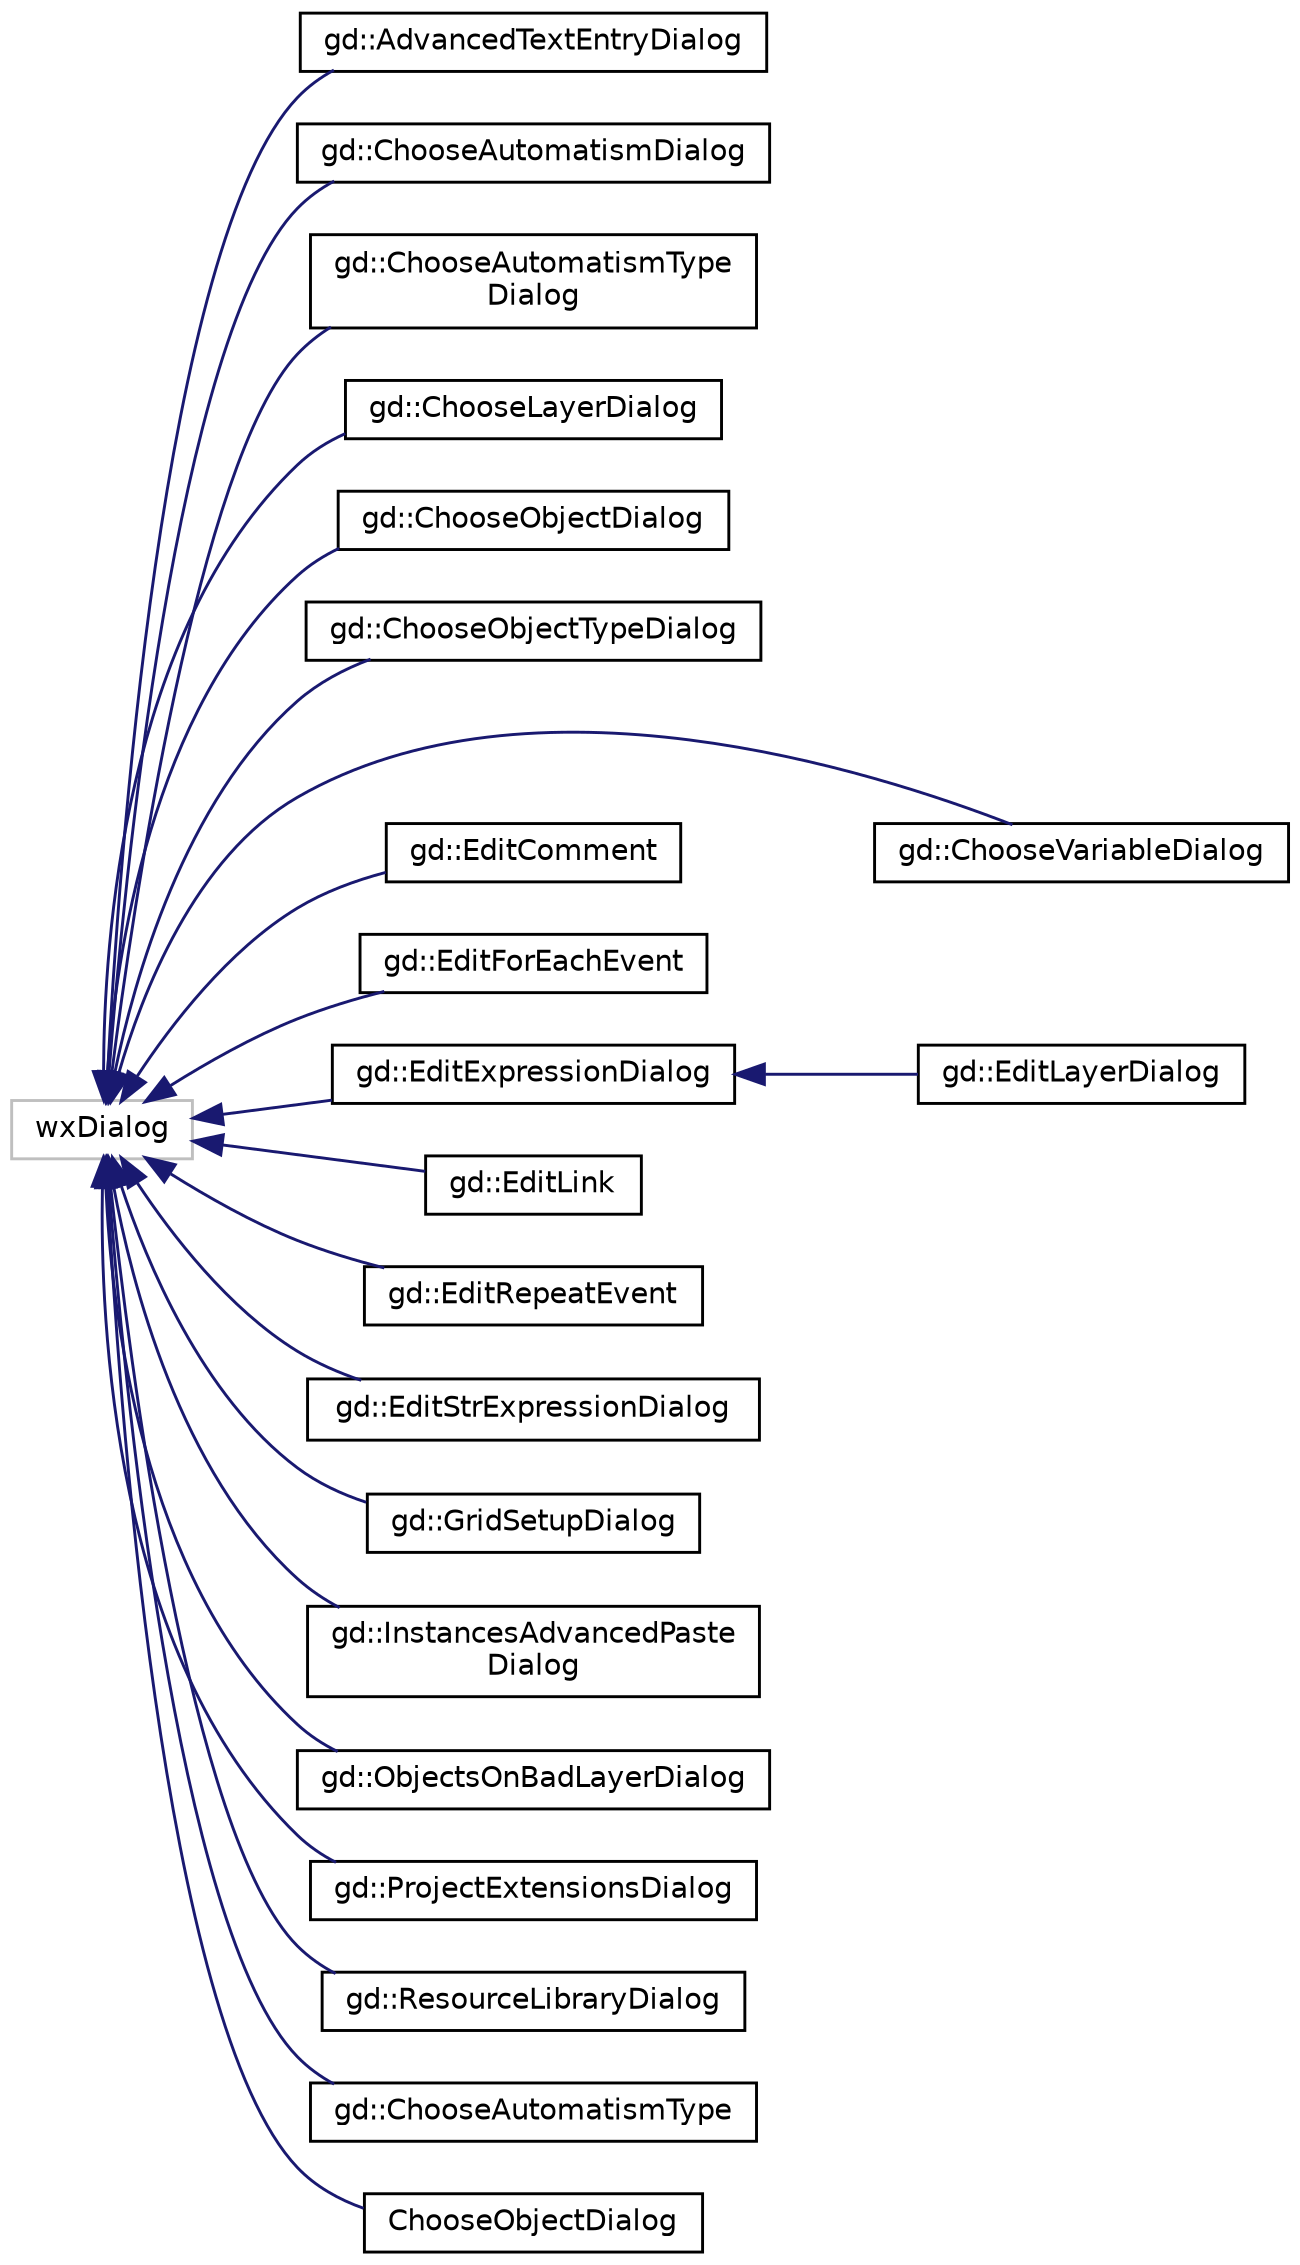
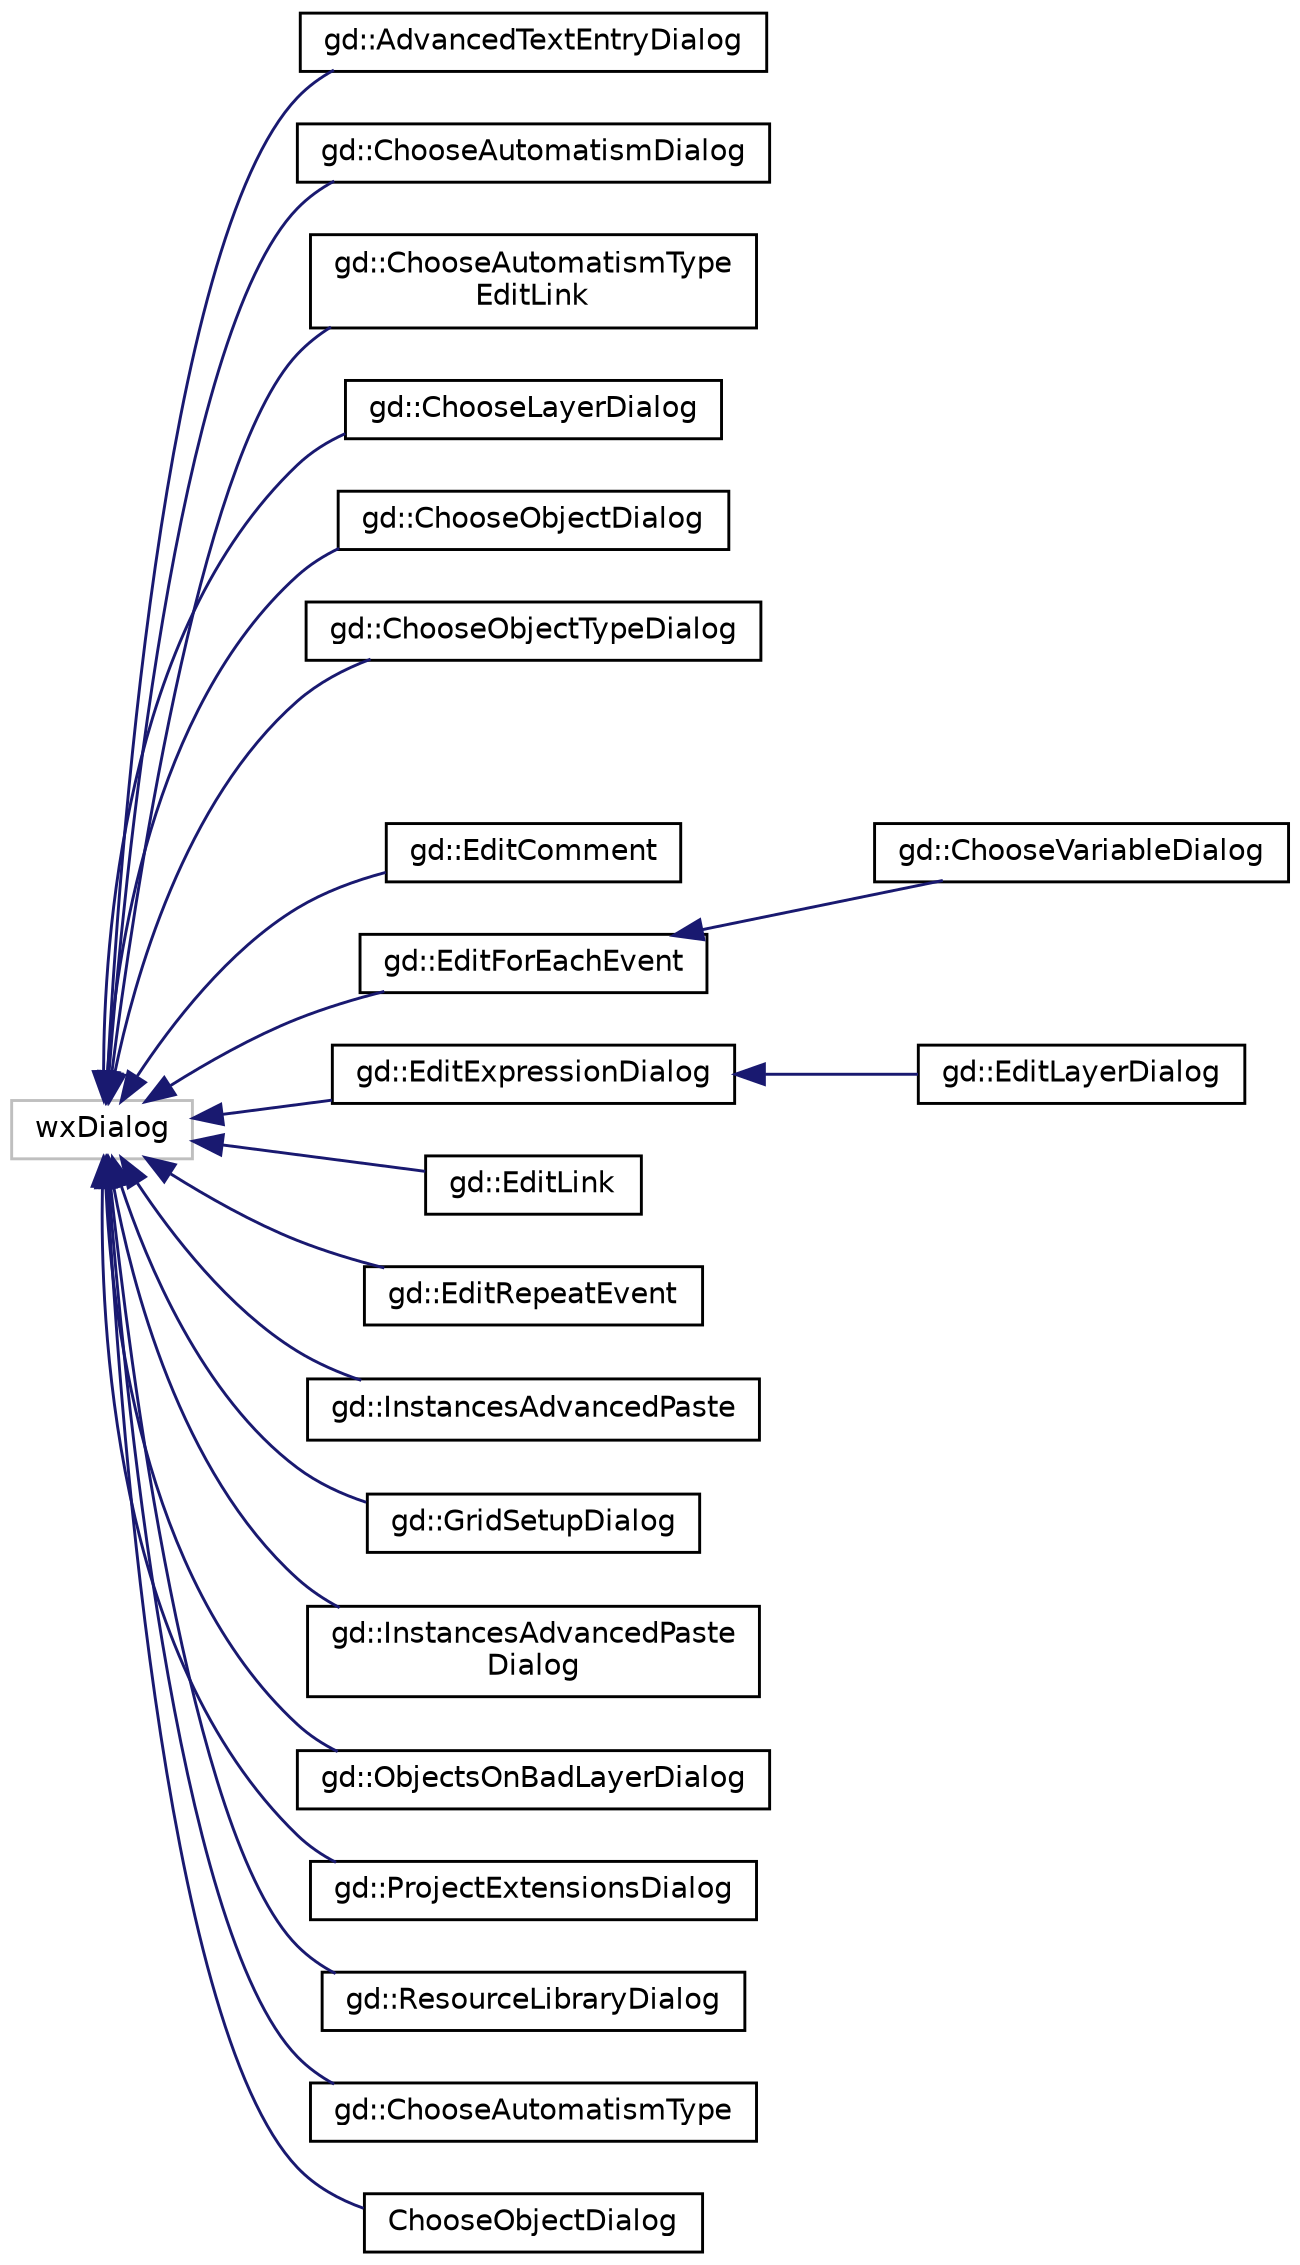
node "gd::ChooseAutomatismType Dialog": label "gd::ChooseAutomatismType Dialog" -> "gd::ChooseAutomatismType EditLink"
edge "gd::ChooseVariableDialog" -> "wxDialog": now "gd::ChooseVariableDialog" -> "gd::EditForEachEvent"
node "gd::EditStrExpressionDialog": label "gd::EditStrExpressionDialog" -> "gd::InstancesAdvancedPaste"
